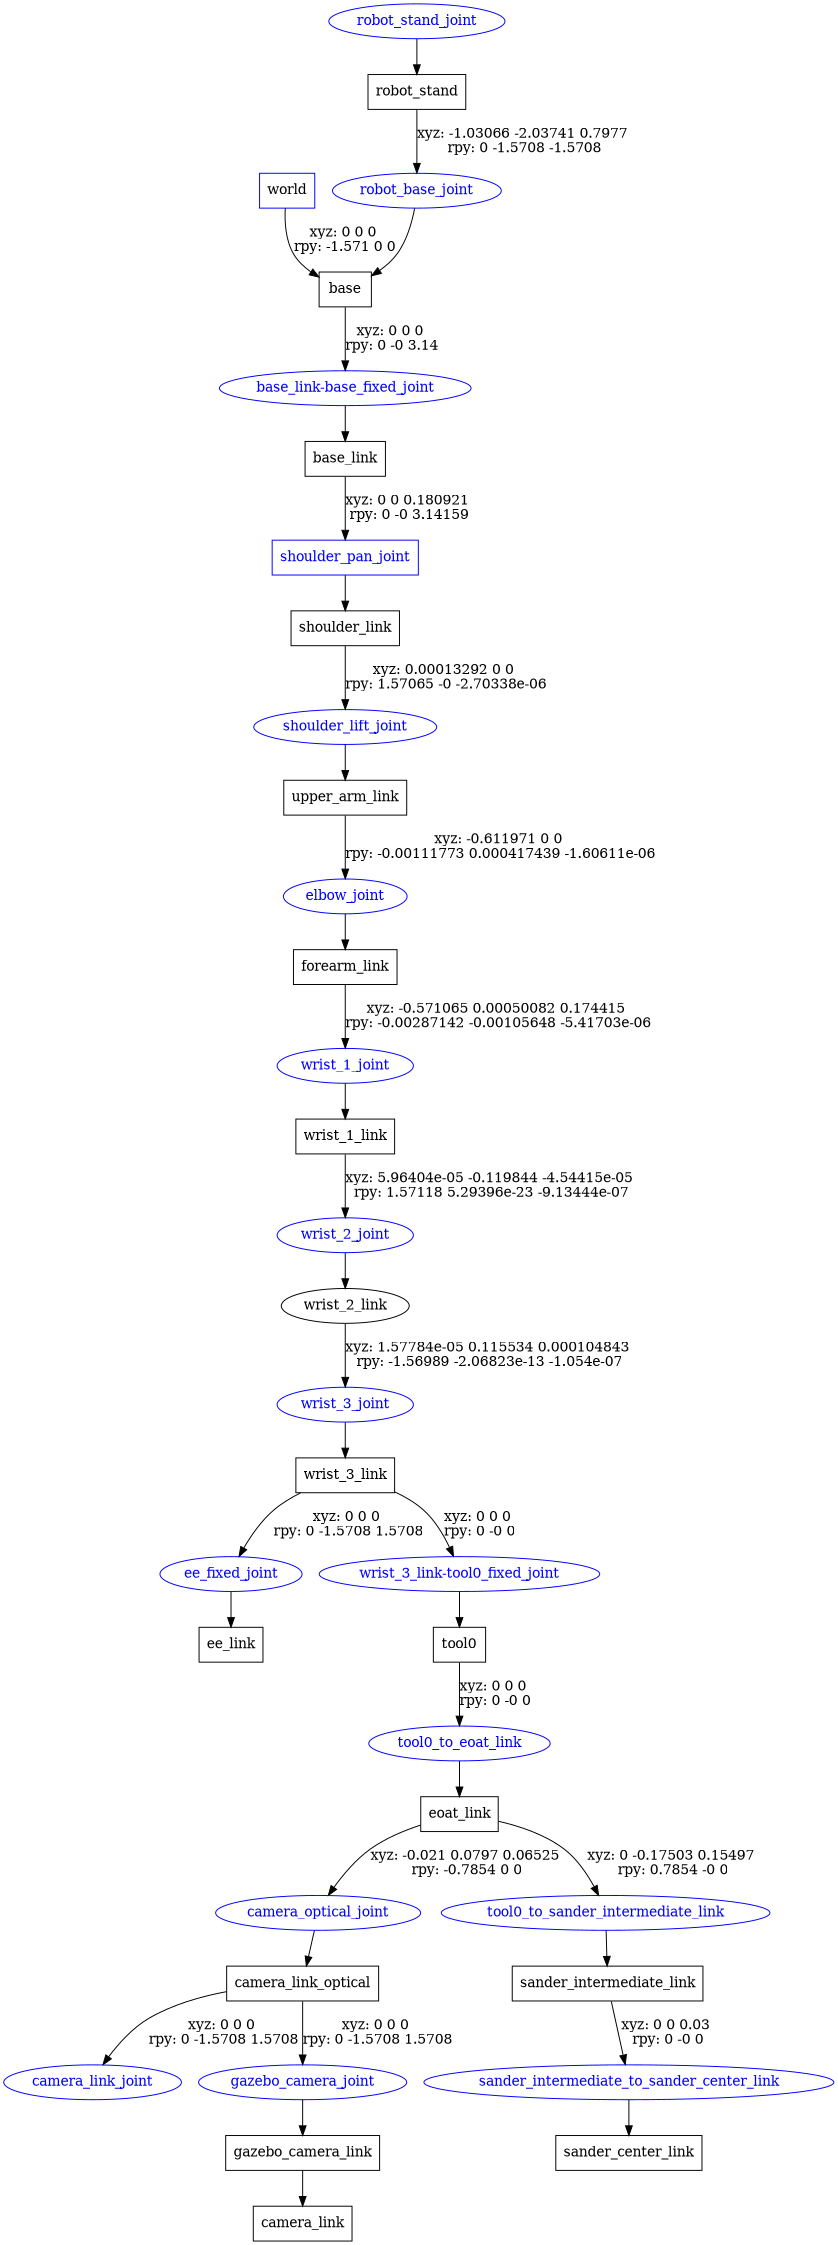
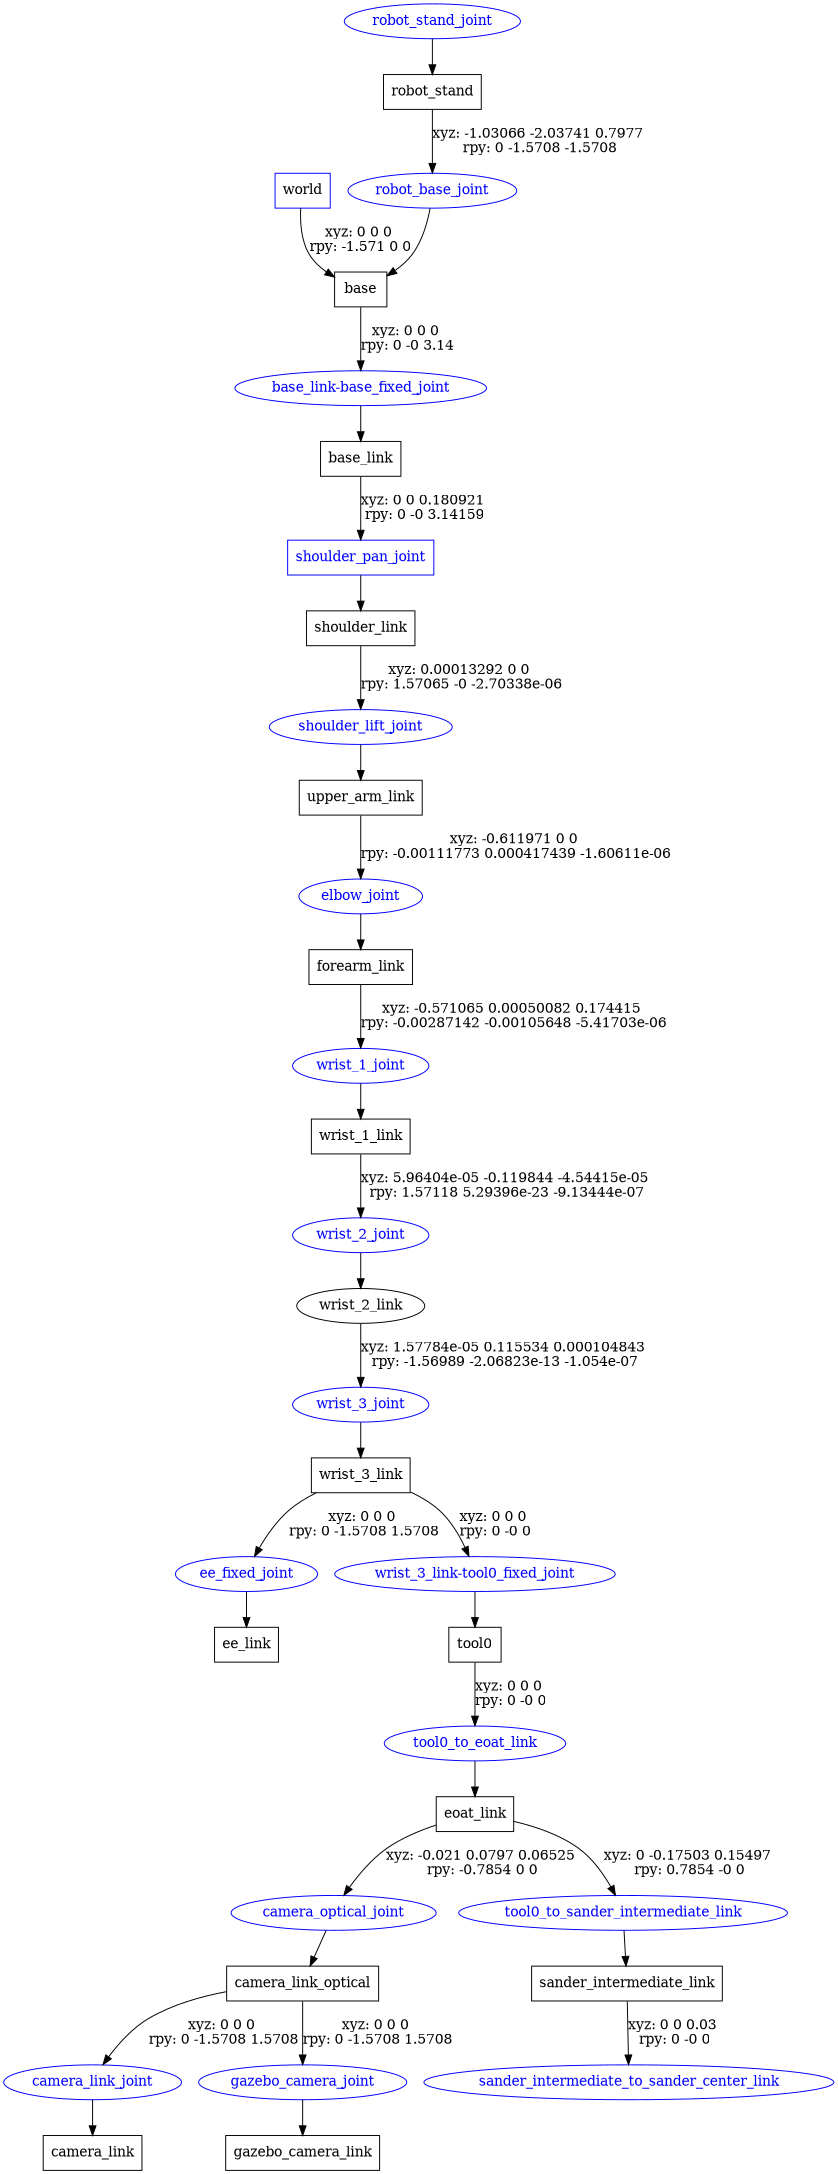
node "sander_center_link": removed
edge "gazebo_camera_link" -> "camera_link": now "camera_link_joint" -> "camera_link"
